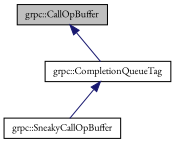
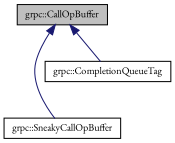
edge "grpc::SneakyCallOpBuffer" -> "grpc::CompletionQueueTag": now "grpc::SneakyCallOpBuffer" -> "grpc::CallOpBuffer"
